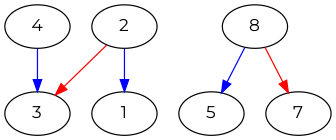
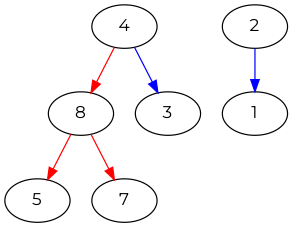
edge "4" -> "8": added
edge "8" -> "5": color blue -> red
edge "2" -> "3": removed
